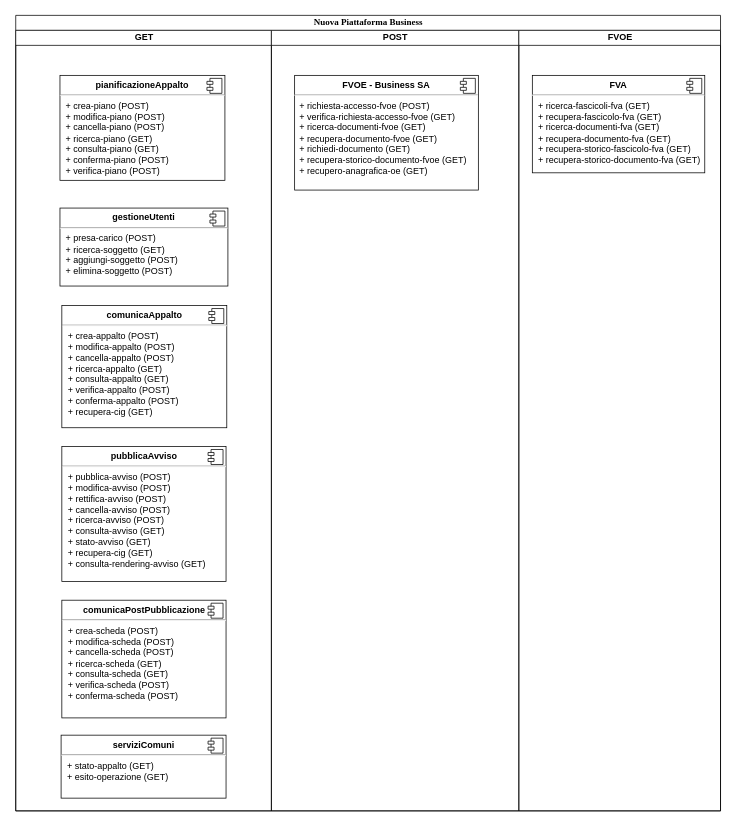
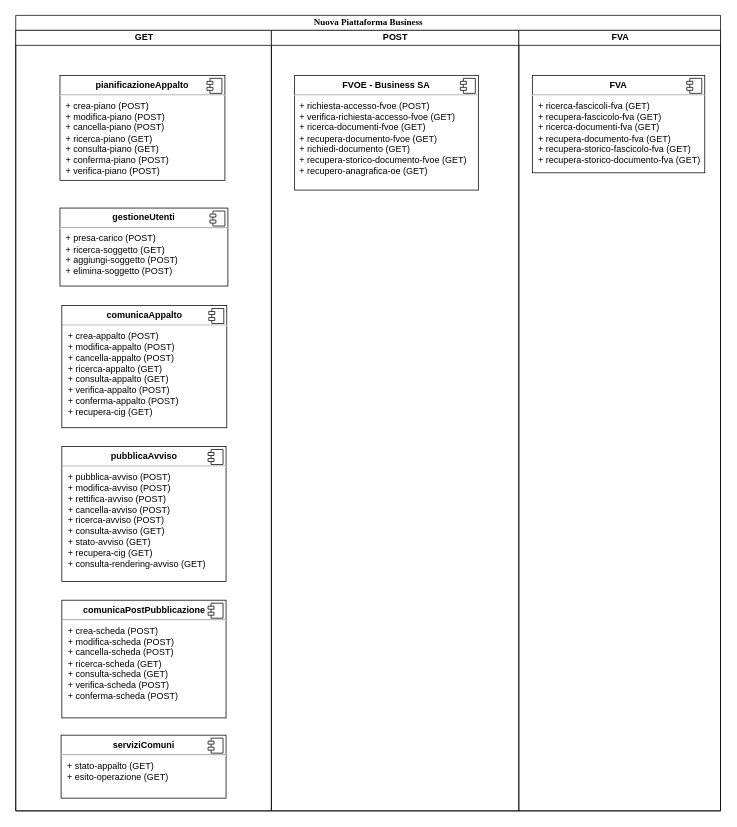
node "FVOE": label "FVOE" -> "FVA"
